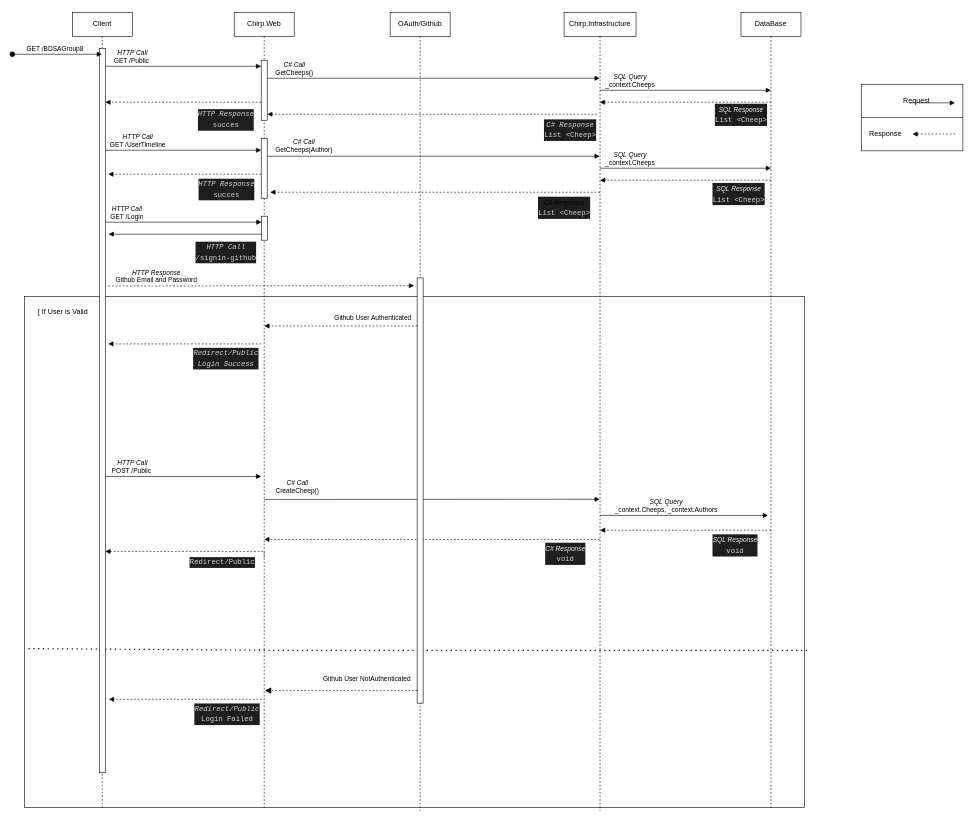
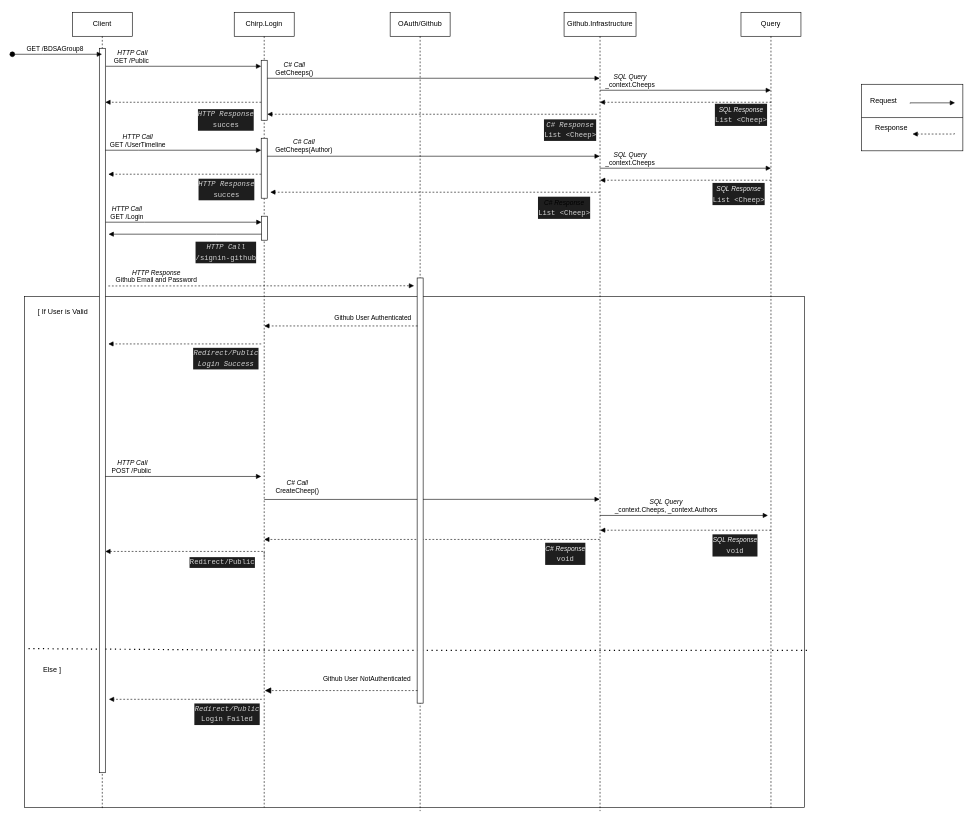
node "Chirp.Web": label "Chirp.Web" -> "Chirp.Login"
node "Chirp.Infrastructure": label "Chirp.Infrastructure" -> "Github.Infrastructure"
node "DataBase": label "DataBase" -> "Query"
node "Request": moved (917, 101) -> (884, 101)
node "Response": moved (886, 134) -> (892, 128)
node "Else ]": added
